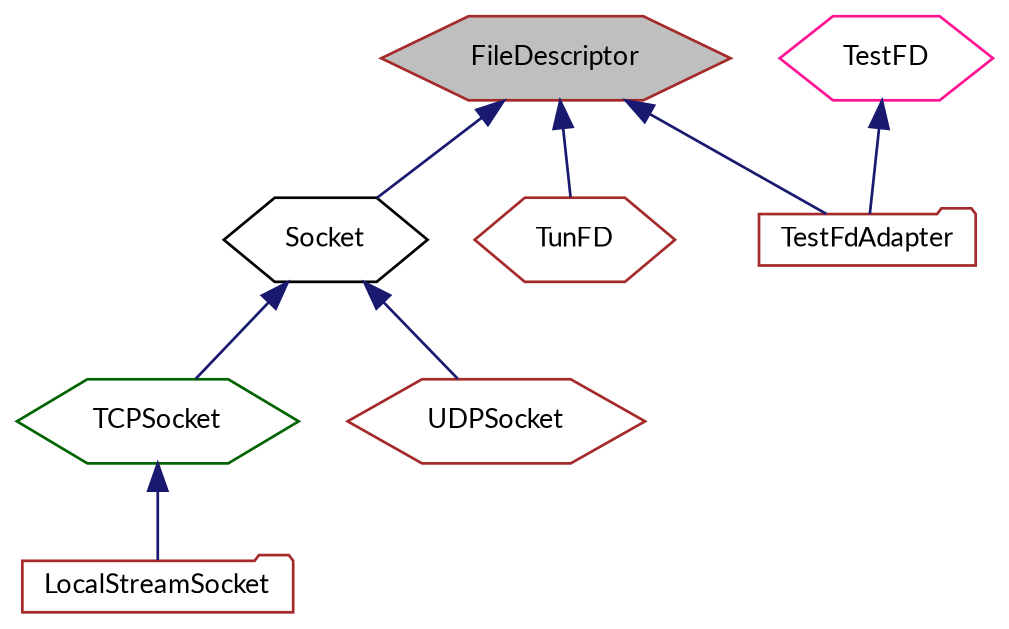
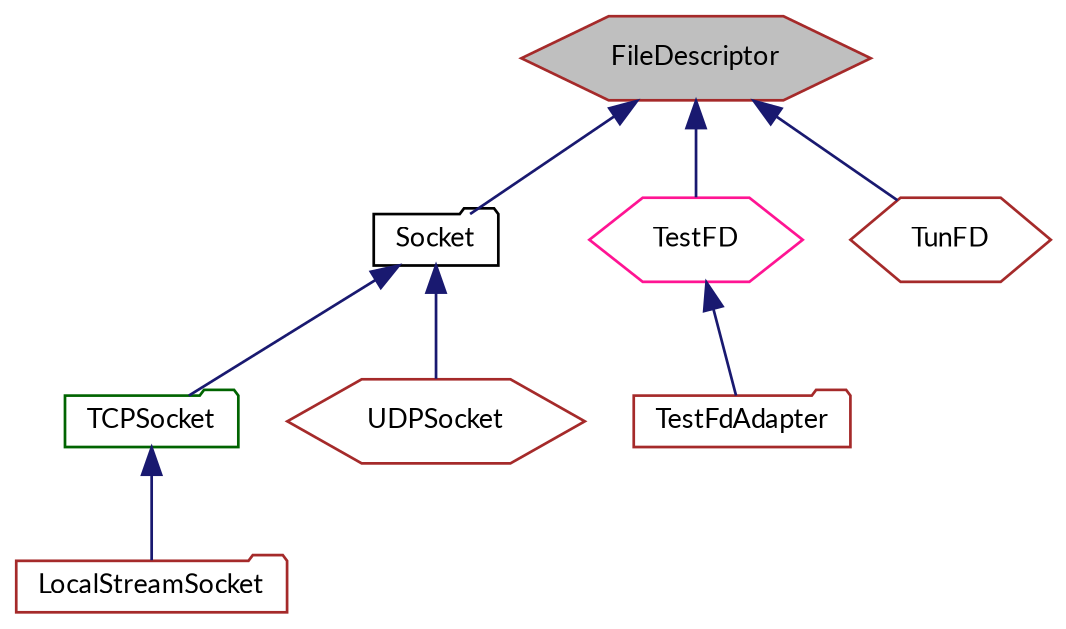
edge "TestFdAdapter" -> "FileDescriptor": now "TestFD" -> "FileDescriptor"
node "Socket": shape hexagon -> folder
node "TCPSocket": shape hexagon -> folder
